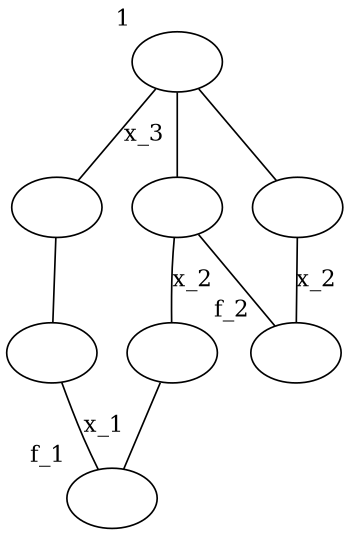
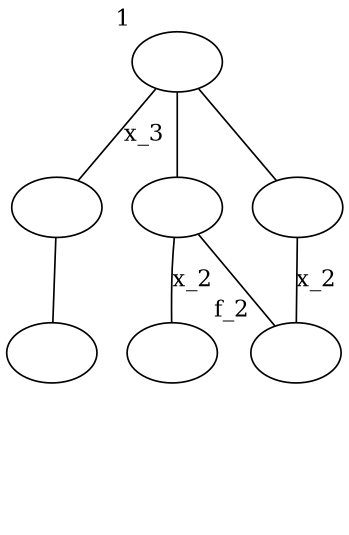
node "f_1": removed
